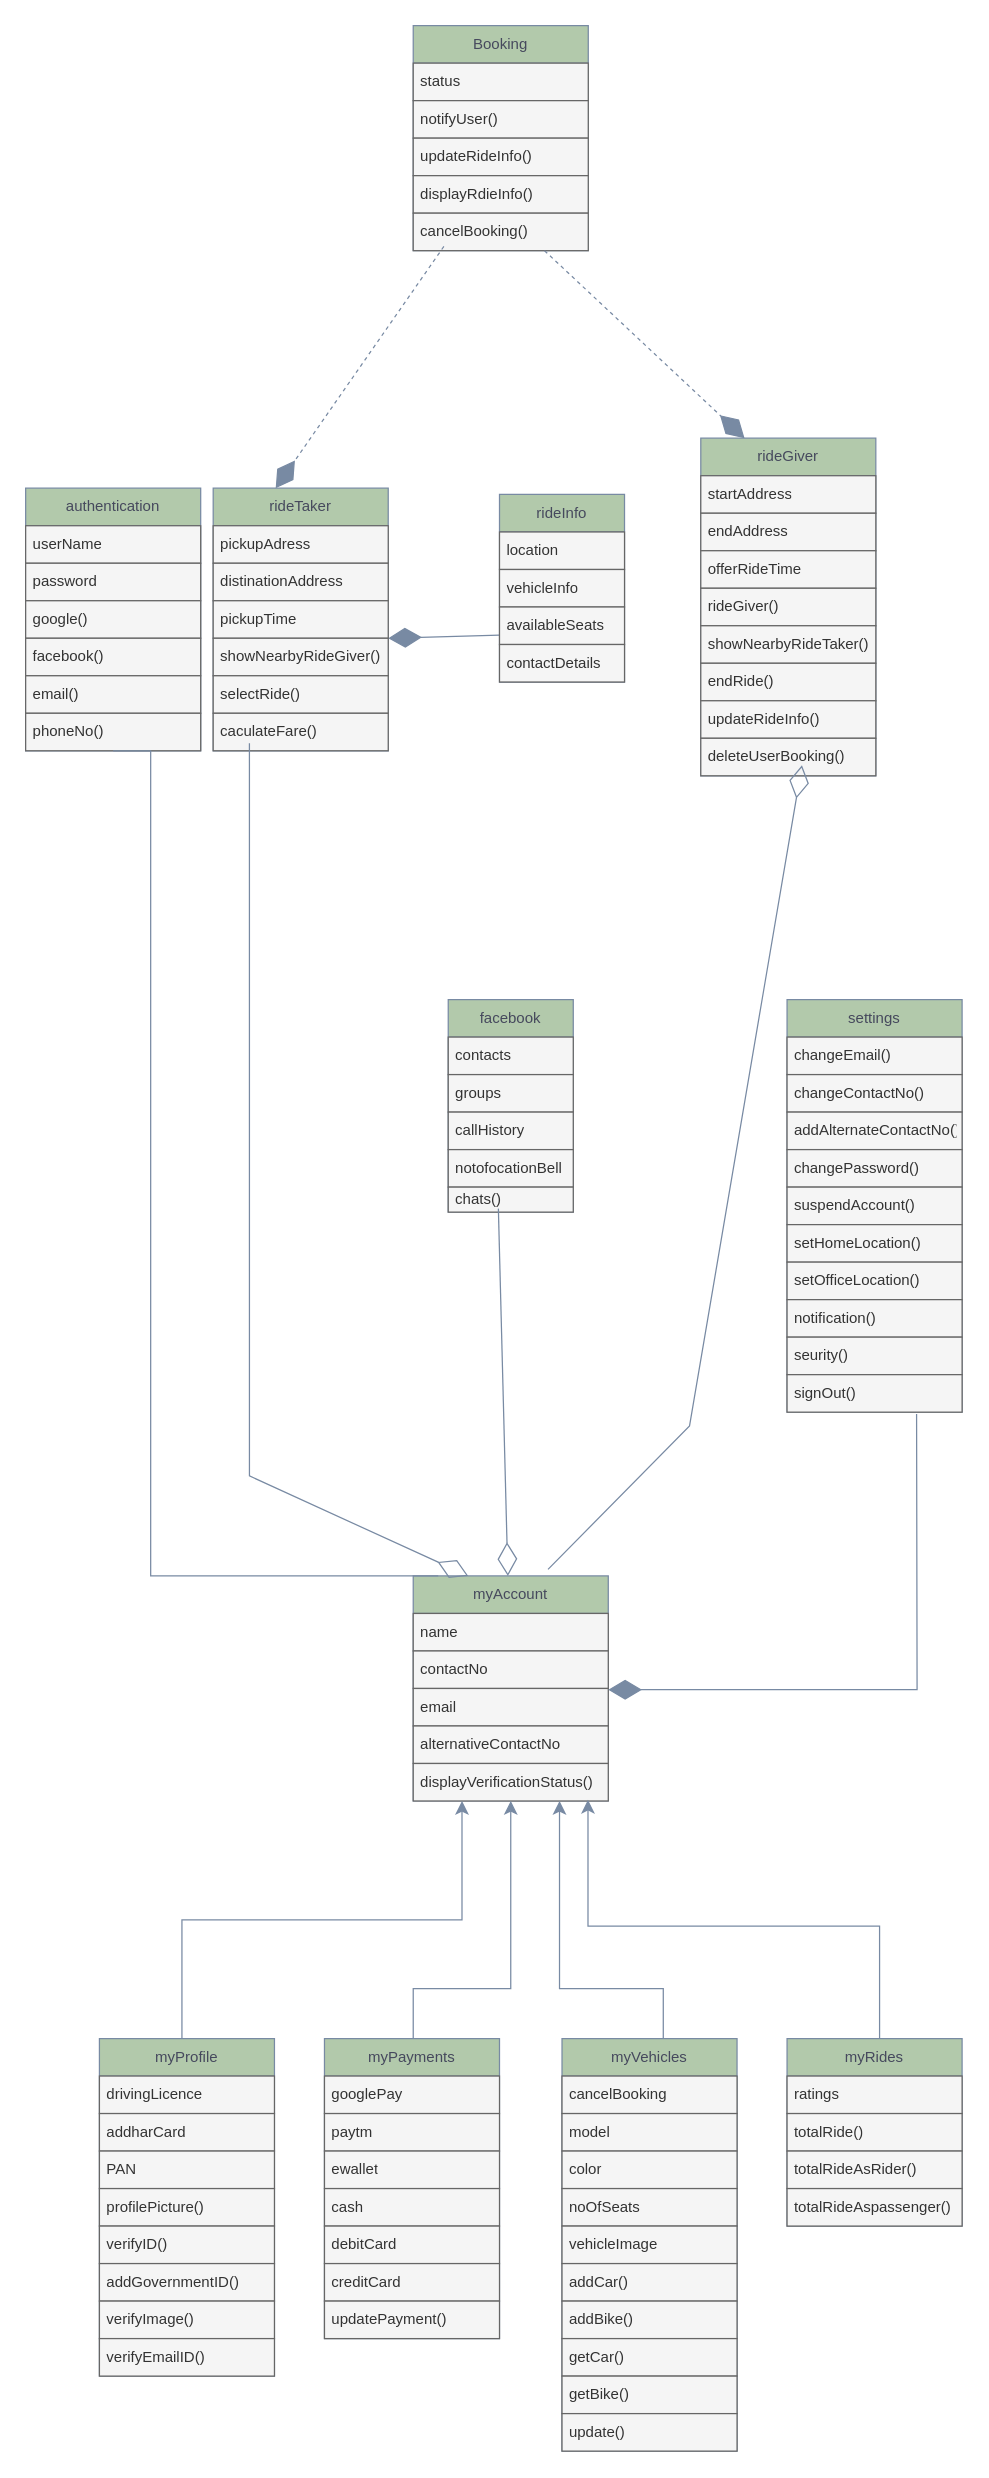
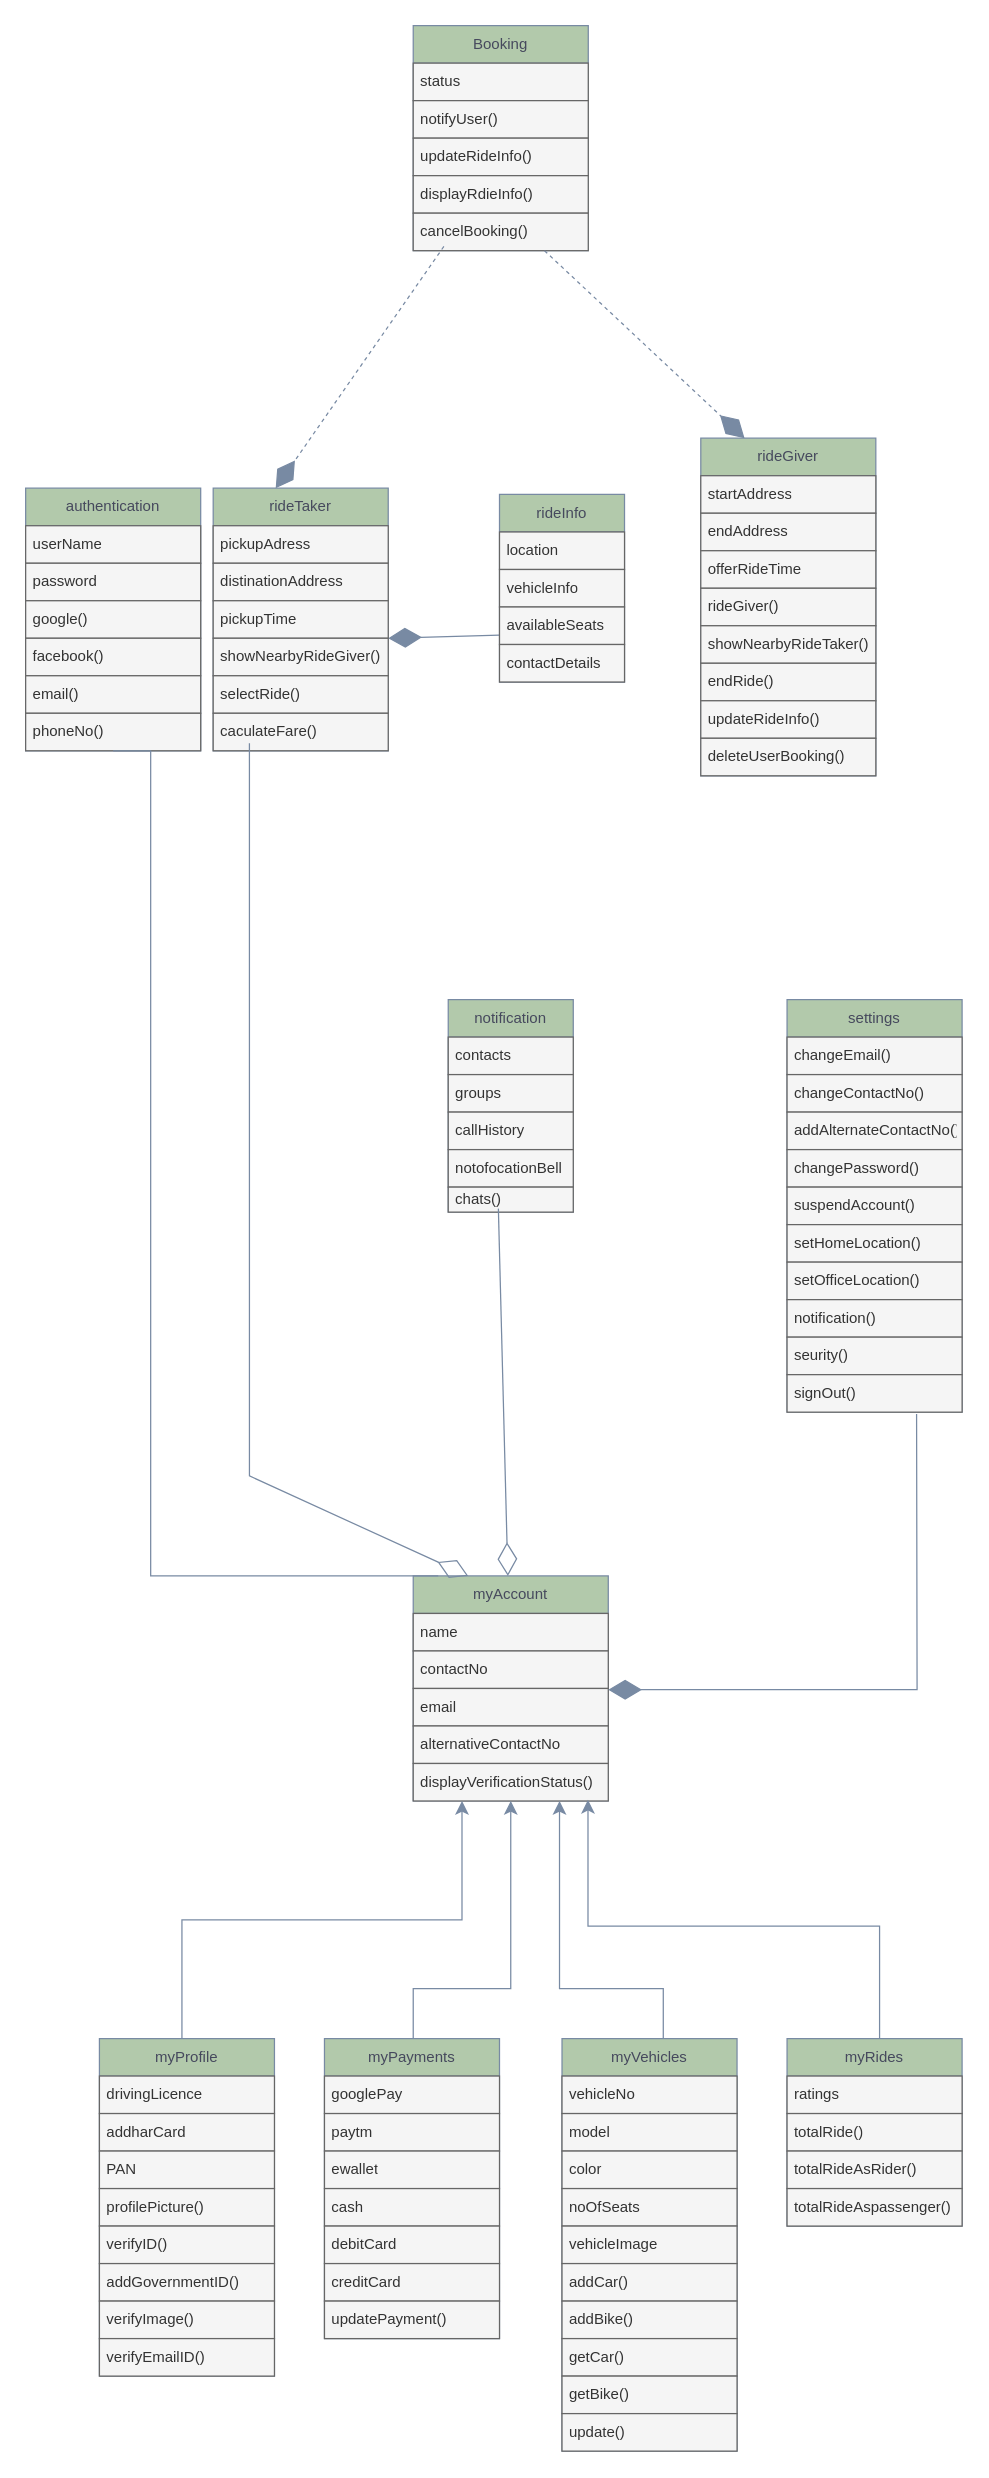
node "facebook": label "facebook" -> "notification"
edge "myAccount" -> "deleteUserBooking()": removed
node "cancelBooking": label "cancelBooking" -> "vehicleNo"
